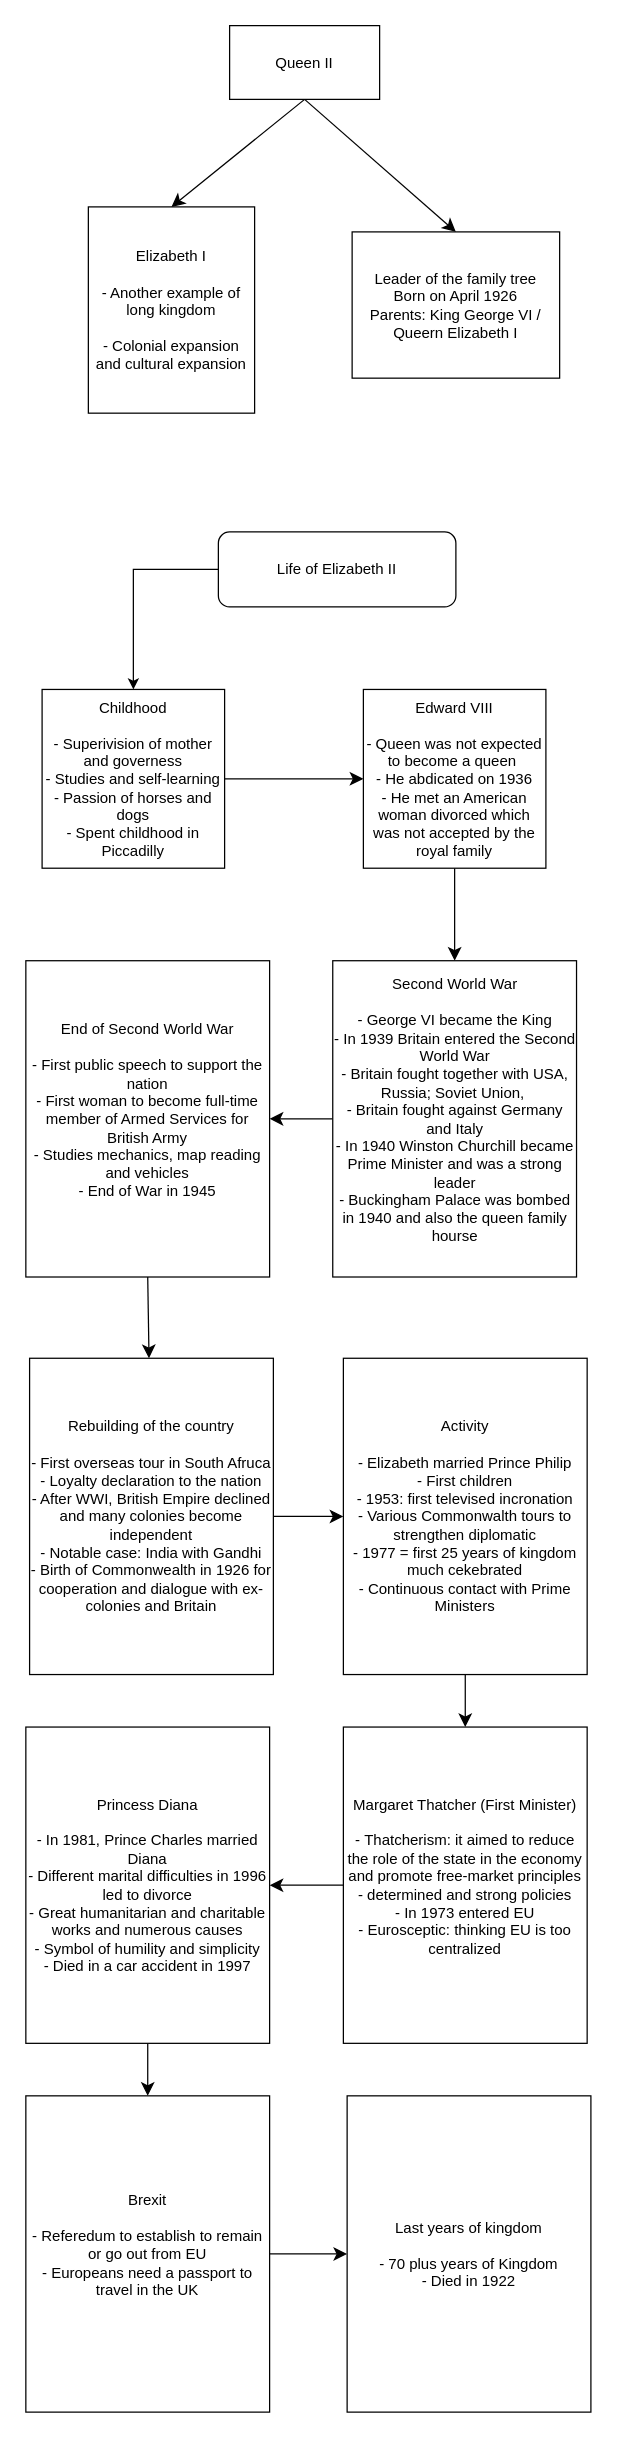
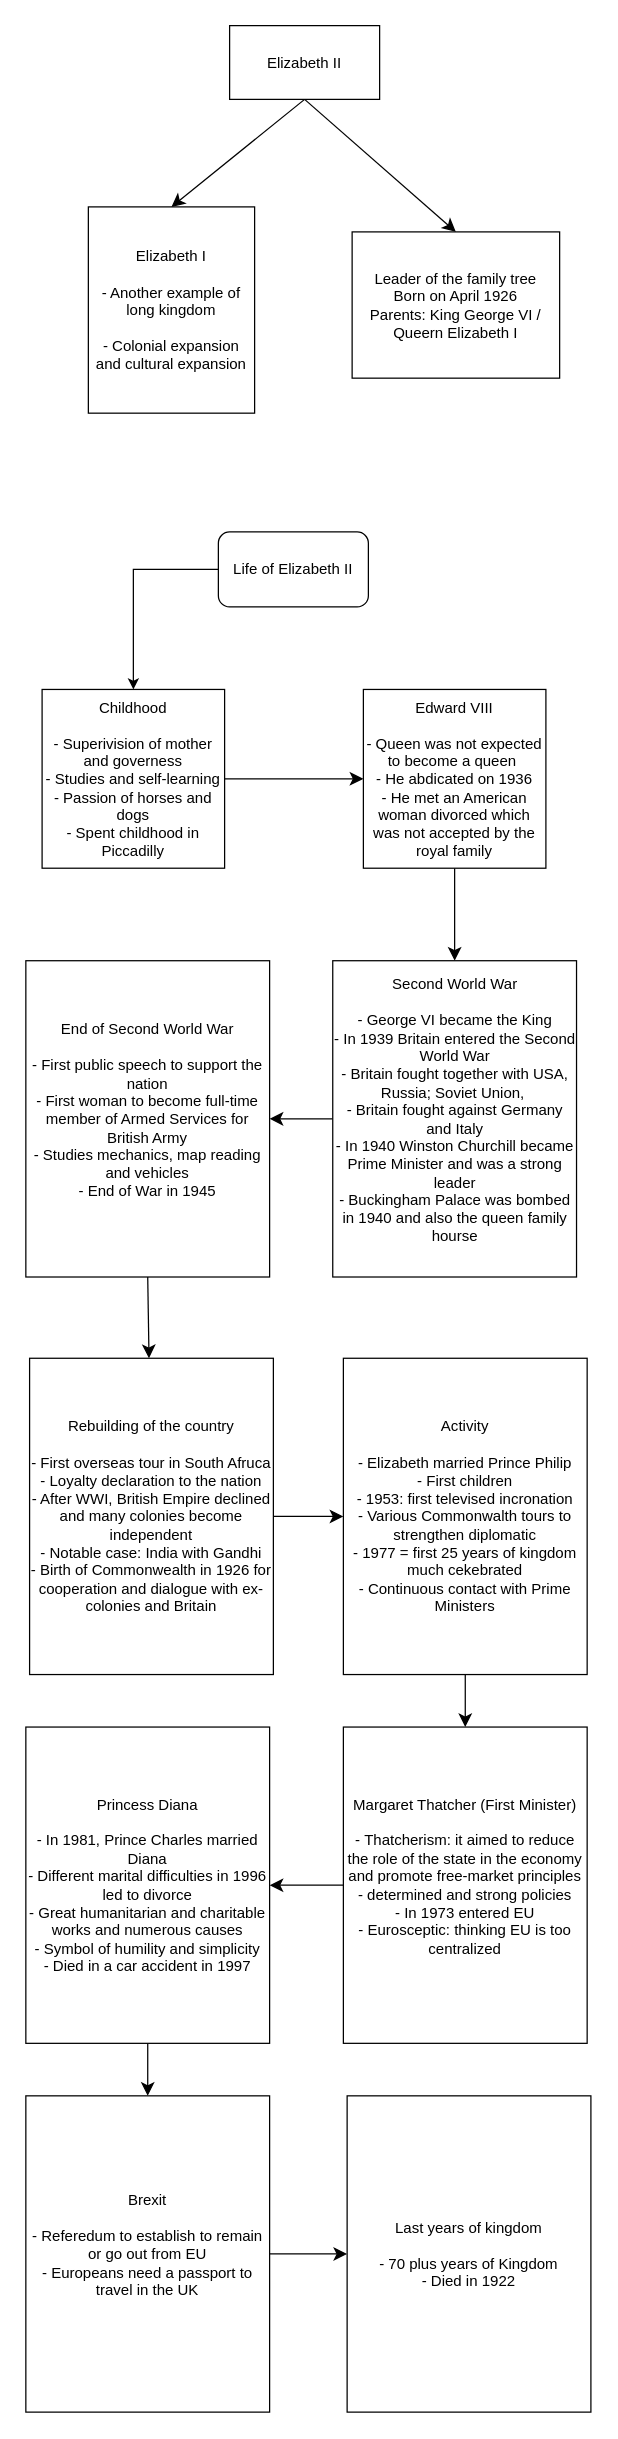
node "Queen II": label "Queen II" -> "Elizabeth II"
node "Life of Elizabeth II": size 238x75 -> 150x75
